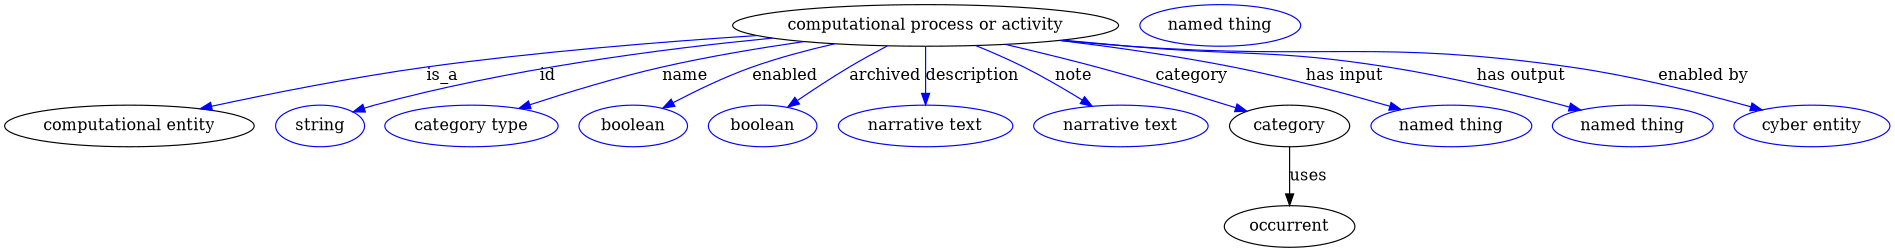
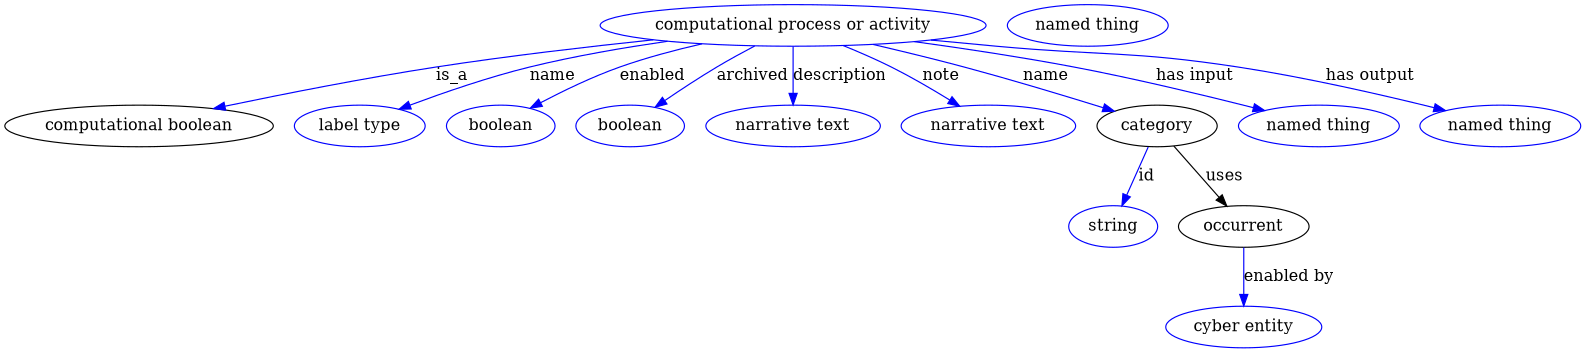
node "computational process or activity": color black -> blue
edge "computational process or activity" -> "cyber entity": now "occurrent" -> "cyber entity"
edge "computational process or activity" -> "string": now "category" -> "string"
edge "computational process or activity" -> "category": label "category" -> "name"
node "computational entity": label "computational entity" -> "computational boolean"
node "category type": label "category type" -> "label type"
